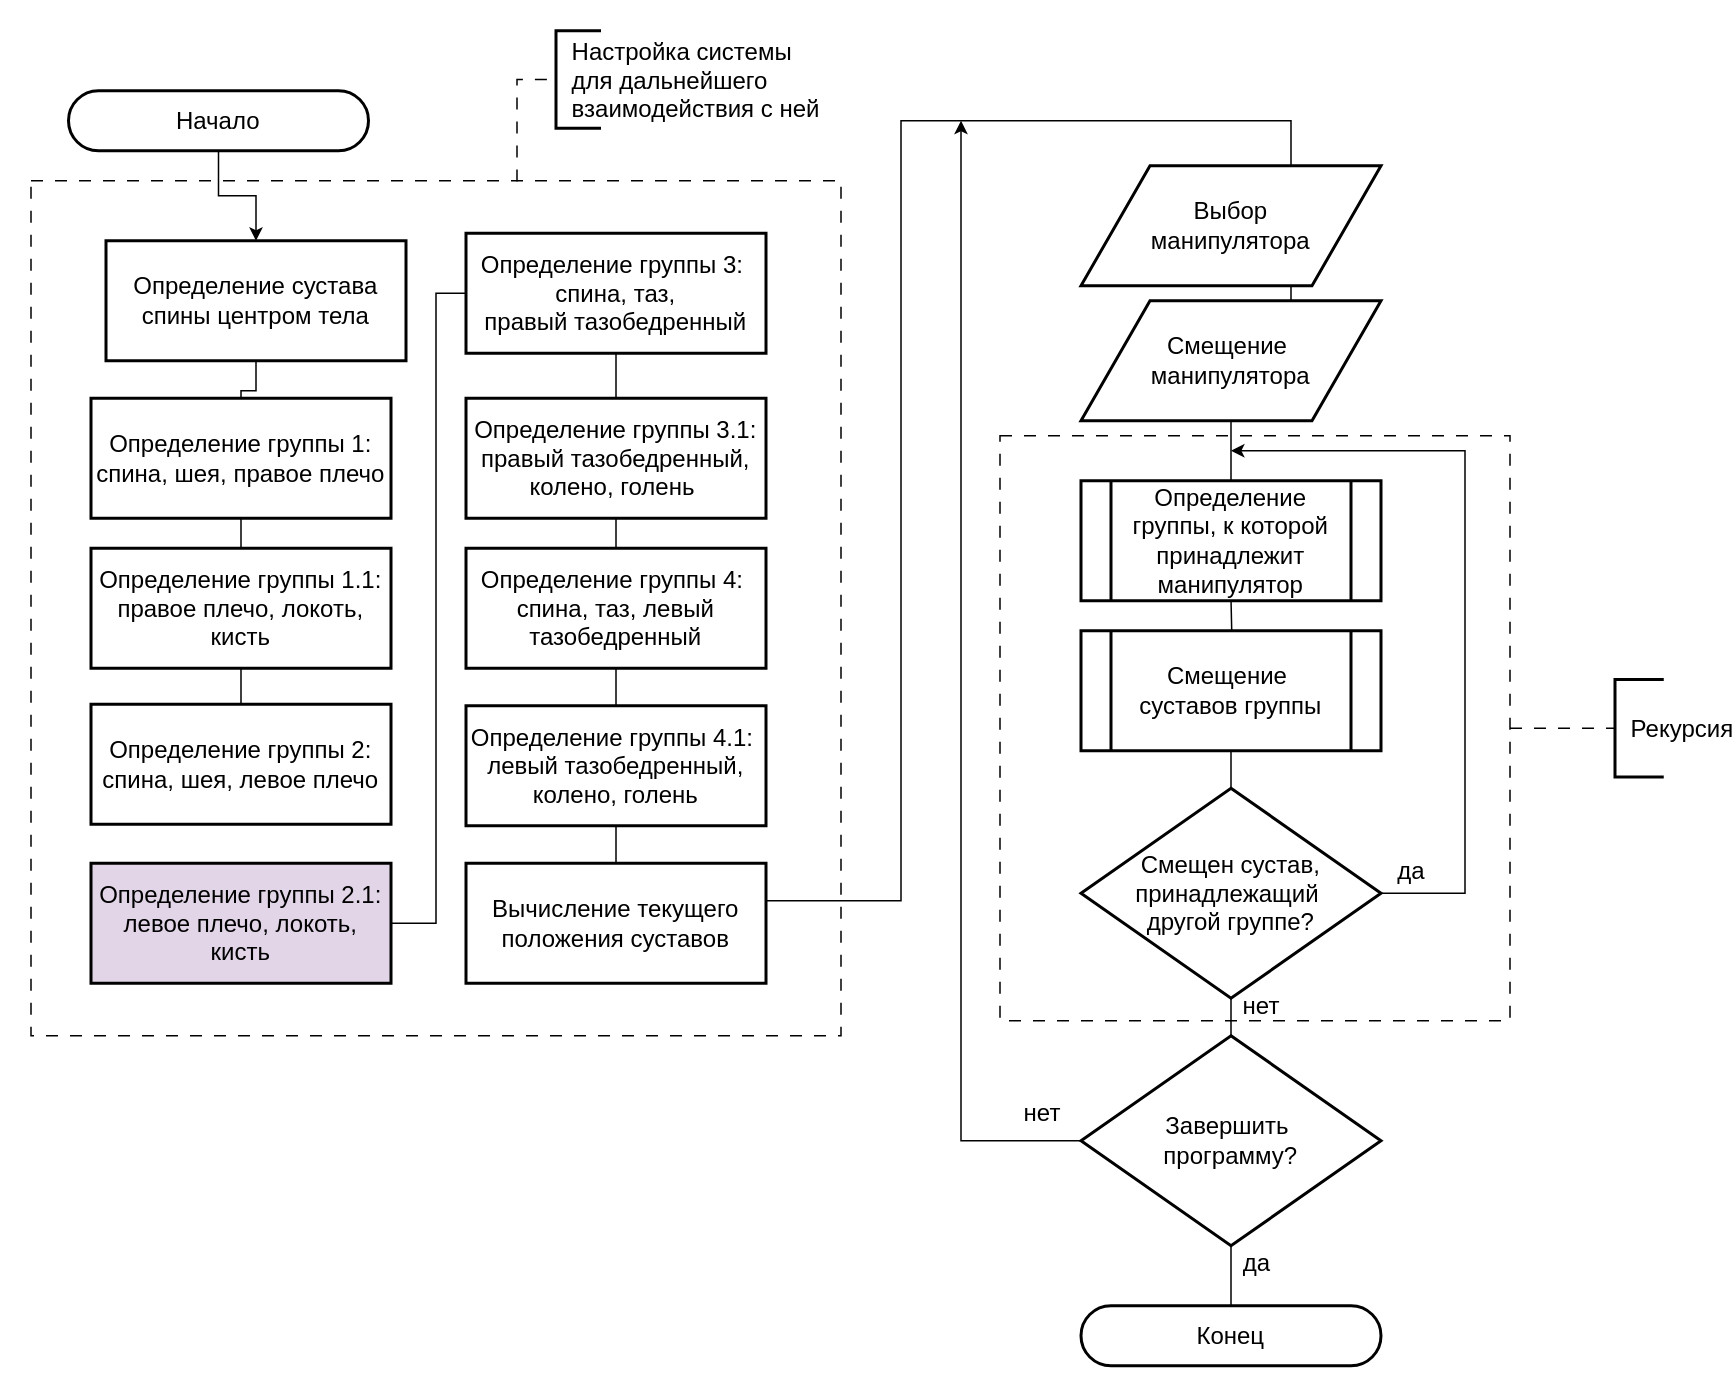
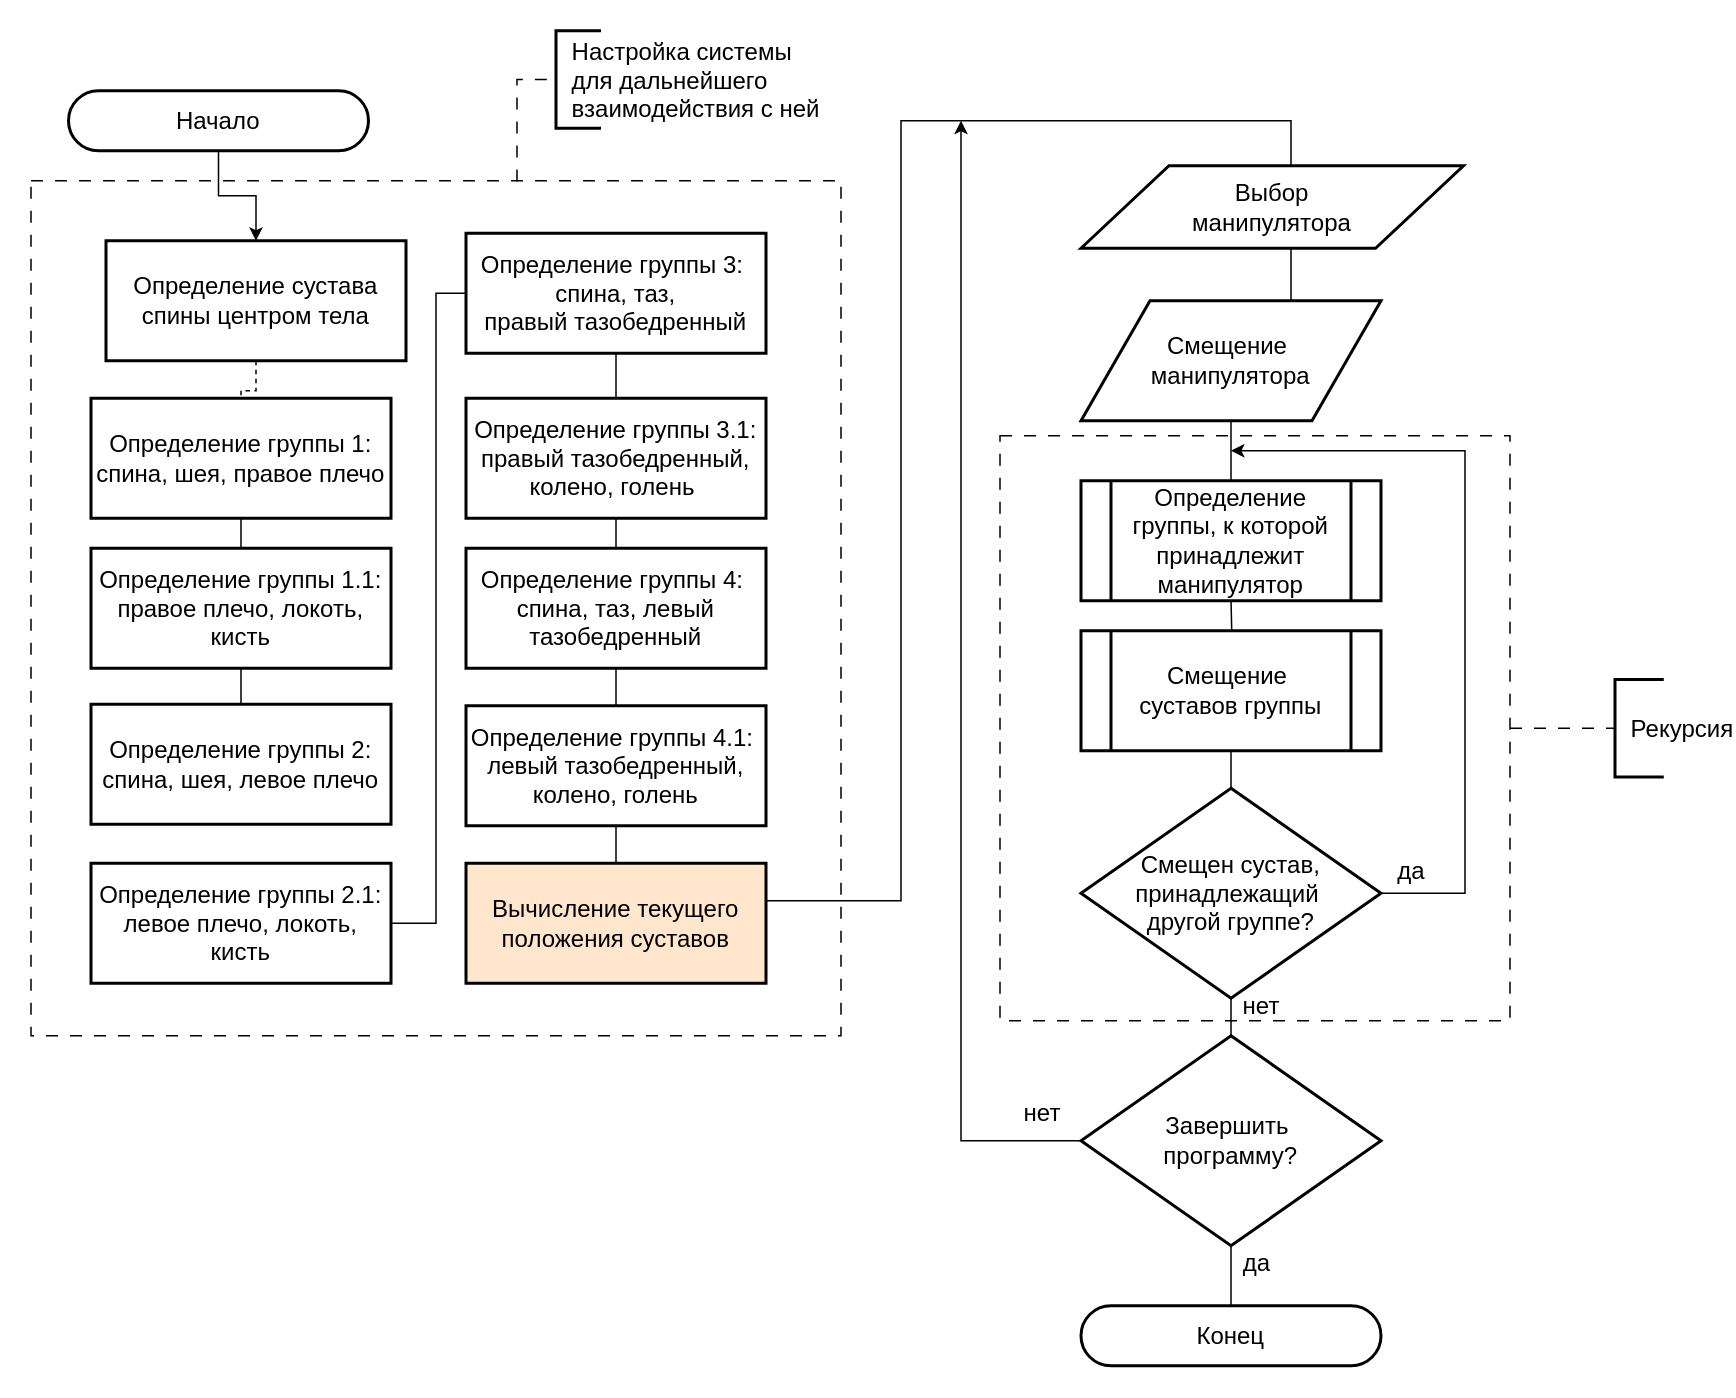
node "Выбор манипулятора": size 300x120 -> 383x83
edge "Определение сустава спины центром тела" -- "Определение группы 1: спина, шея, правое плечо": style solid -> dashed
node "Определение группы 2.1: левое плечо, локоть, кисть": fillcolor #e1d5e7 -> #ffffff
node "Вычисление текущего положения суставов": fillcolor #ffffff -> #ffe6cc
